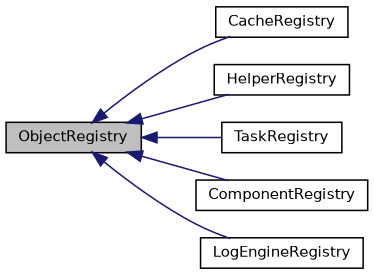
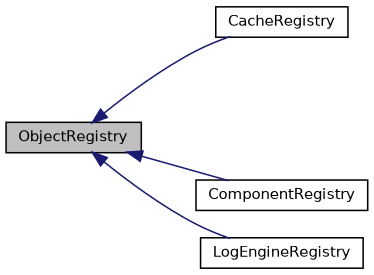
node "HelperRegistry": removed
node "TaskRegistry": removed
